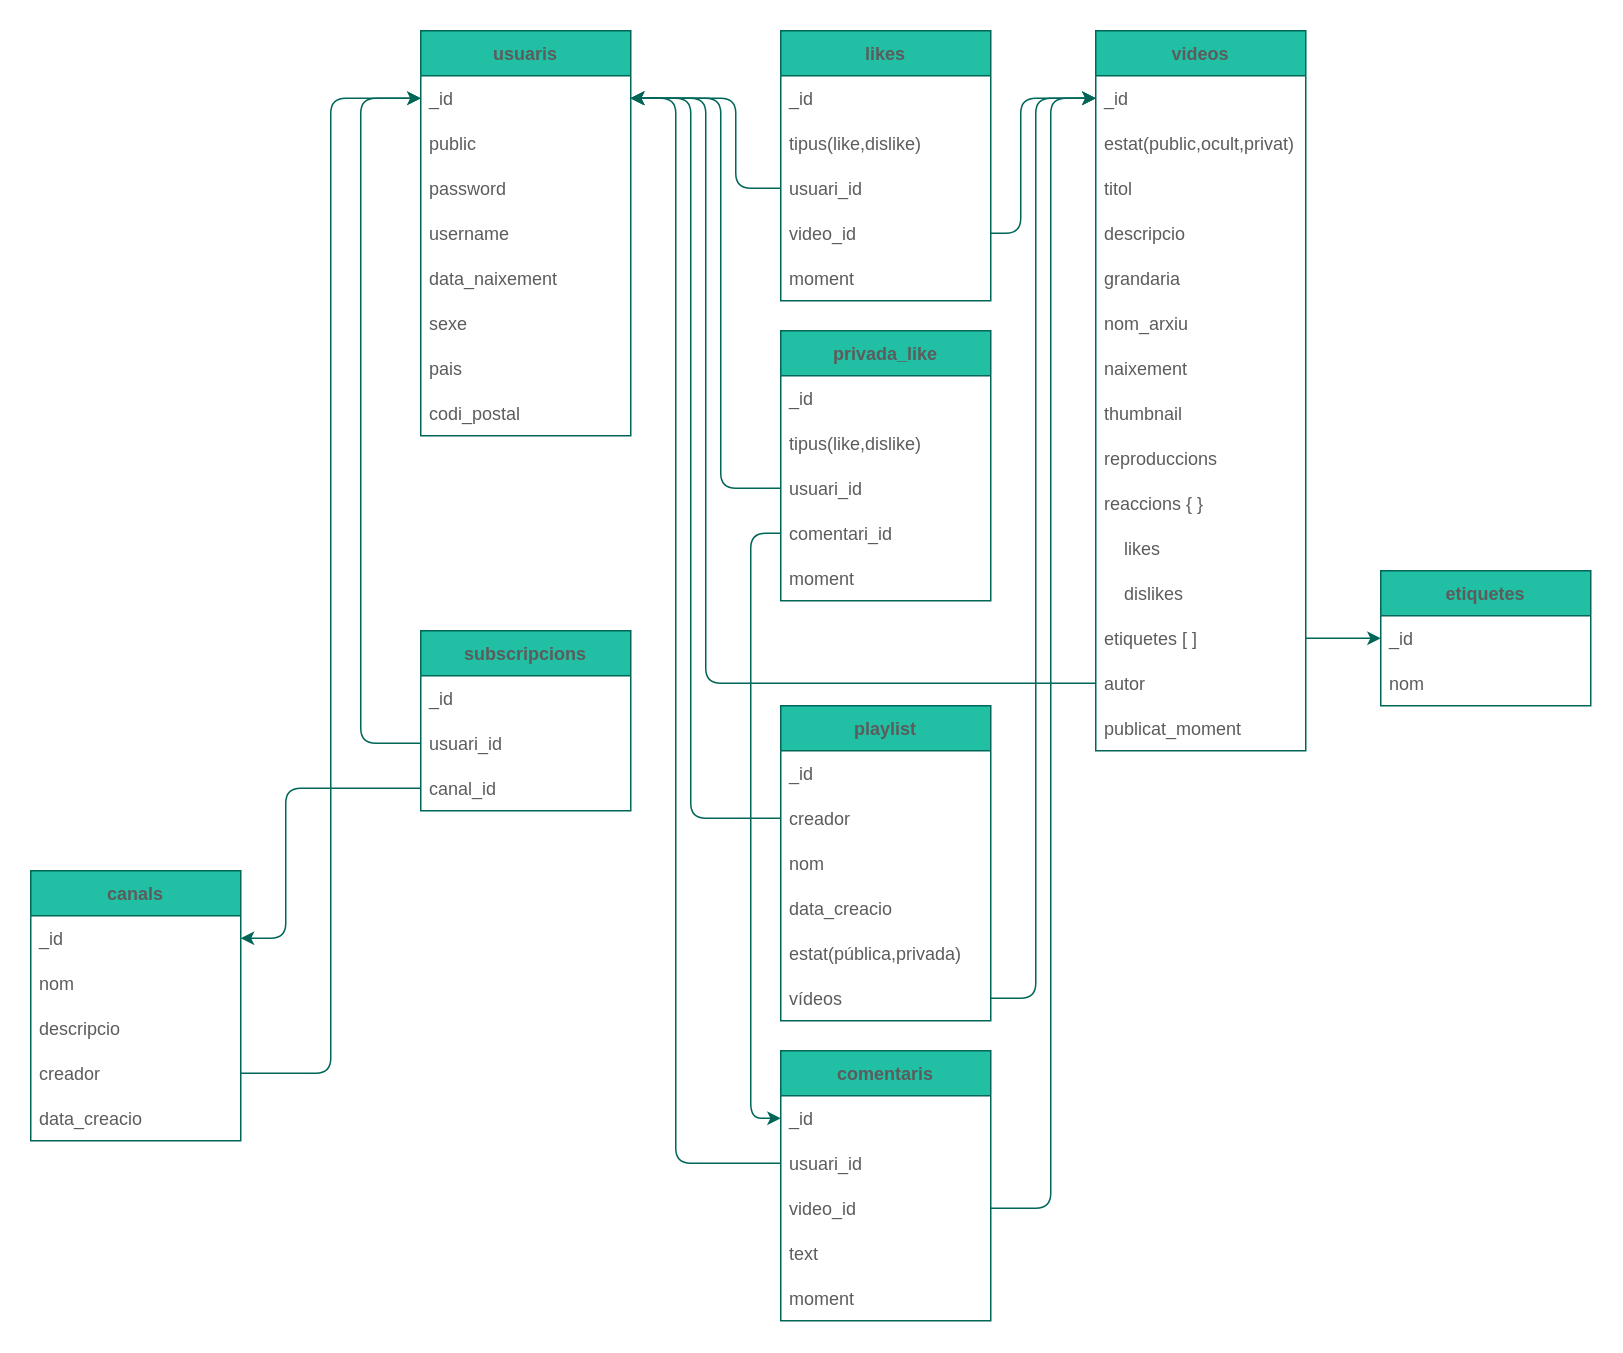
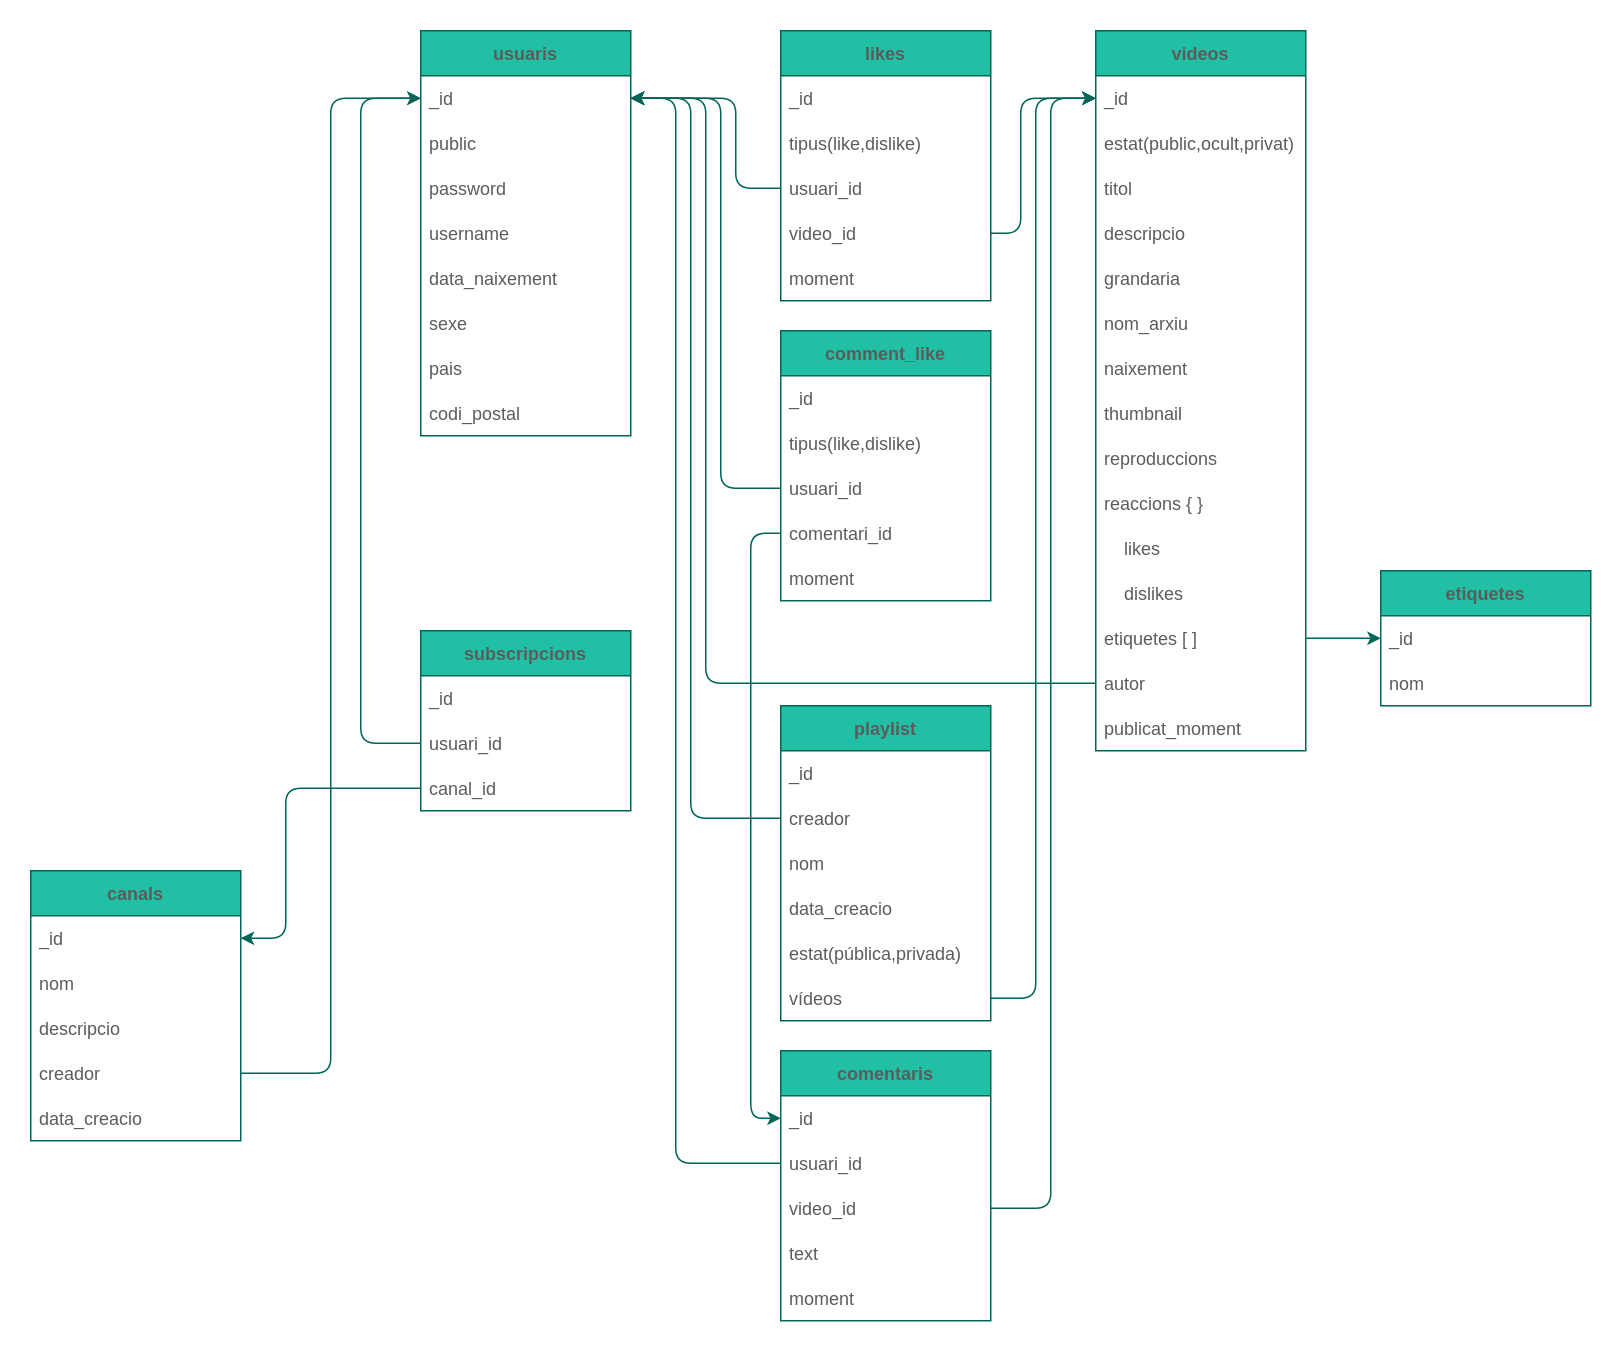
node "privada_like": label "privada_like" -> "comment_like"
